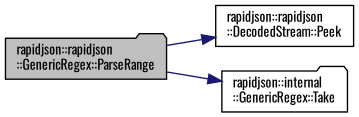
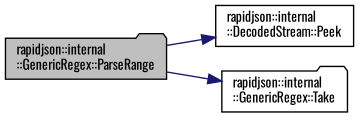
node "rapidjson::rapidjson ::DecodedStream::Peek": label "rapidjson::rapidjson ::DecodedStream::Peek" -> "rapidjson::internal ::DecodedStream::Peek"
node "rapidjson::rapidjson ::GenericRegex::ParseRange": label "rapidjson::rapidjson ::GenericRegex::ParseRange" -> "rapidjson::internal ::GenericRegex::ParseRange"
